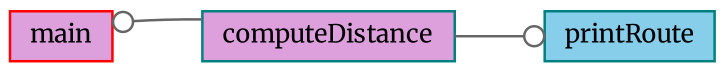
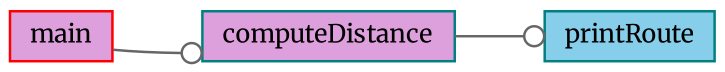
edge "computeDistance" -> "main": reversed
